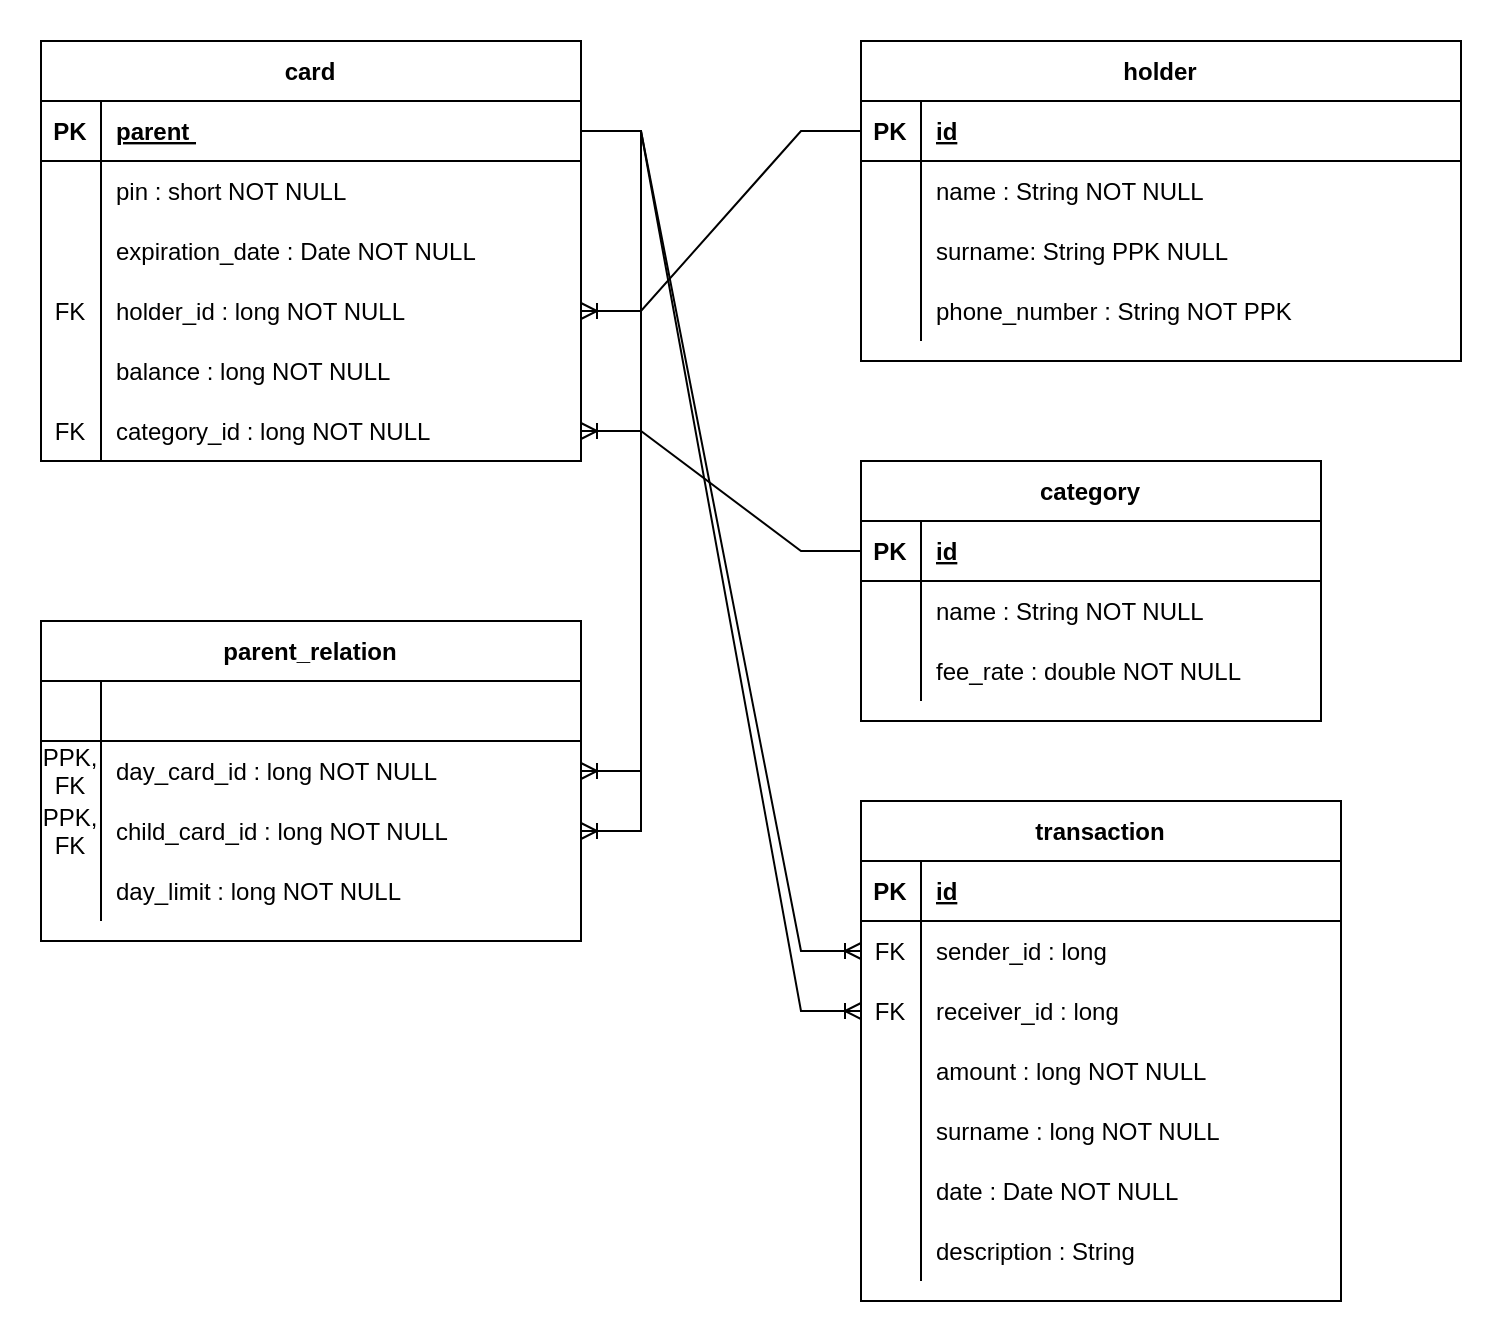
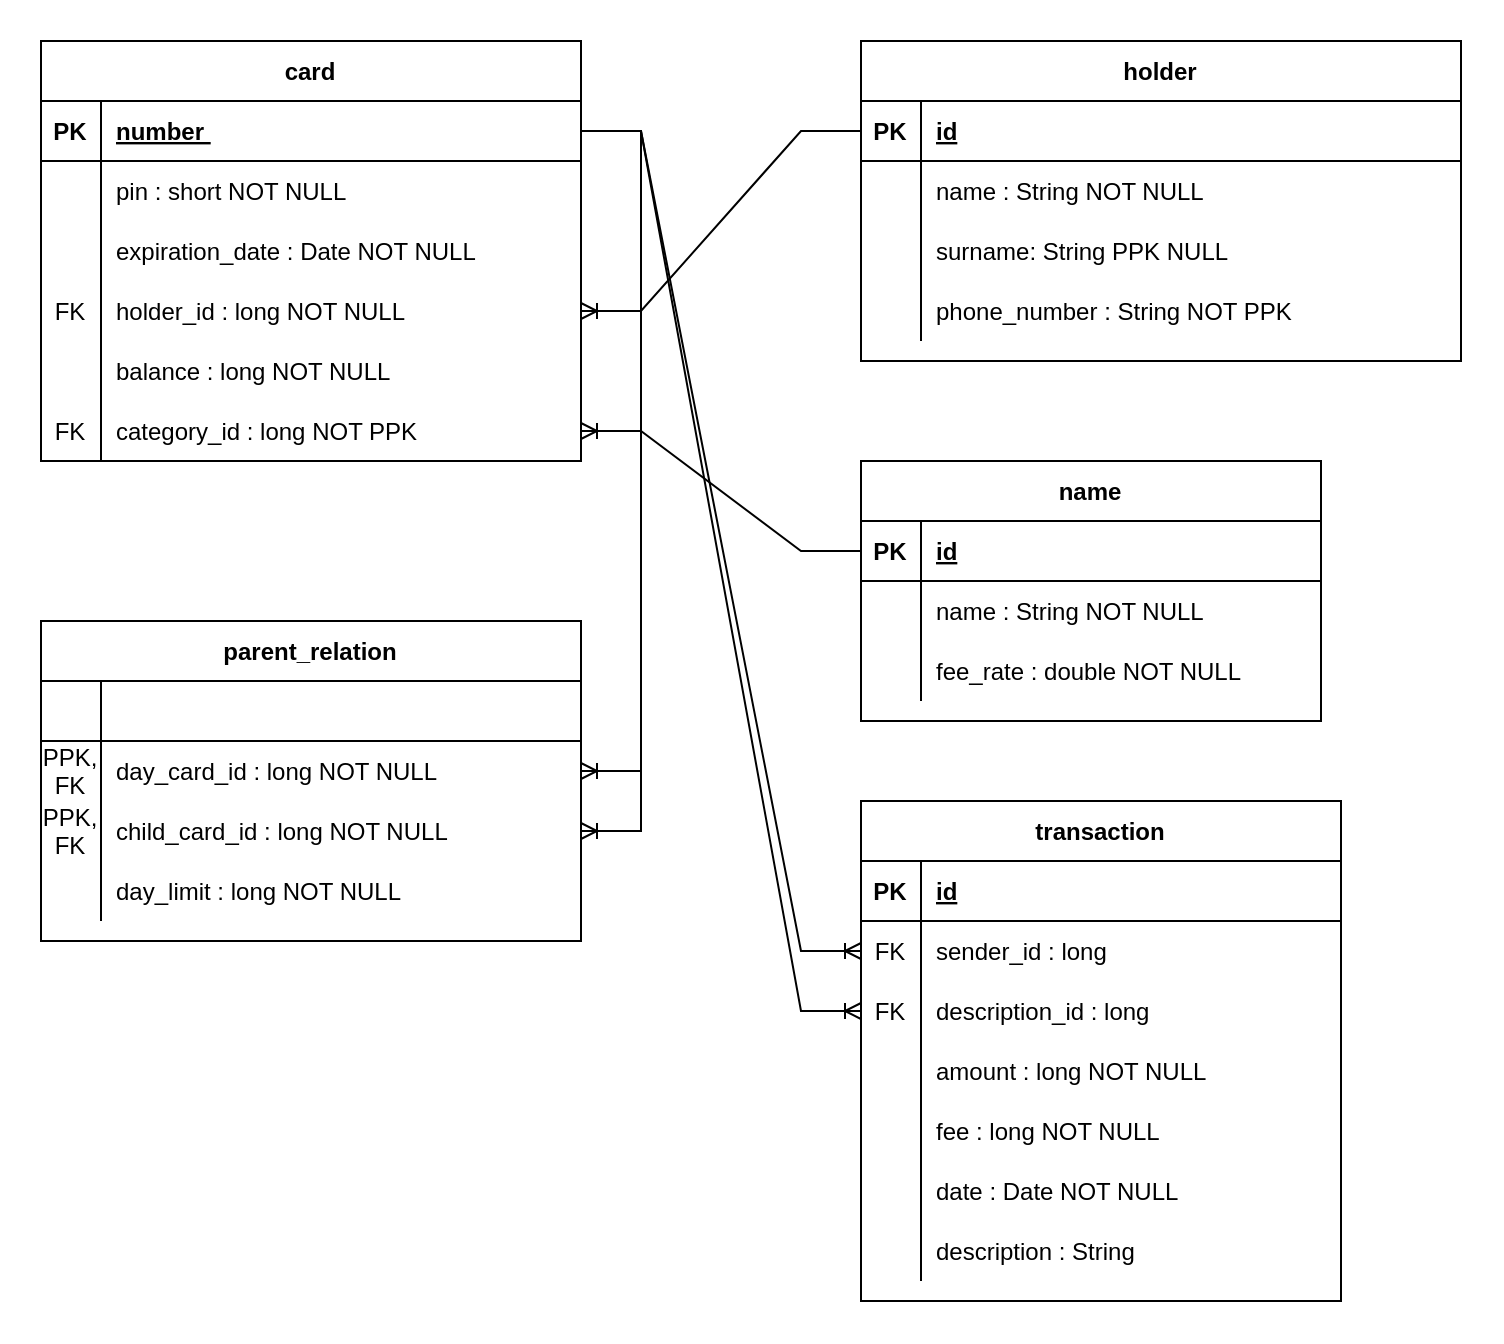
node "parent": label "parent" -> "number"
node "category_id : long NOT NULL": label "category_id : long NOT NULL" -> "category_id : long NOT PPK"
node "category": label "category" -> "name"
node "receiver_id : long": label "receiver_id : long" -> "description_id : long"
node "surname : long NOT NULL": label "surname : long NOT NULL" -> "fee : long NOT NULL"
